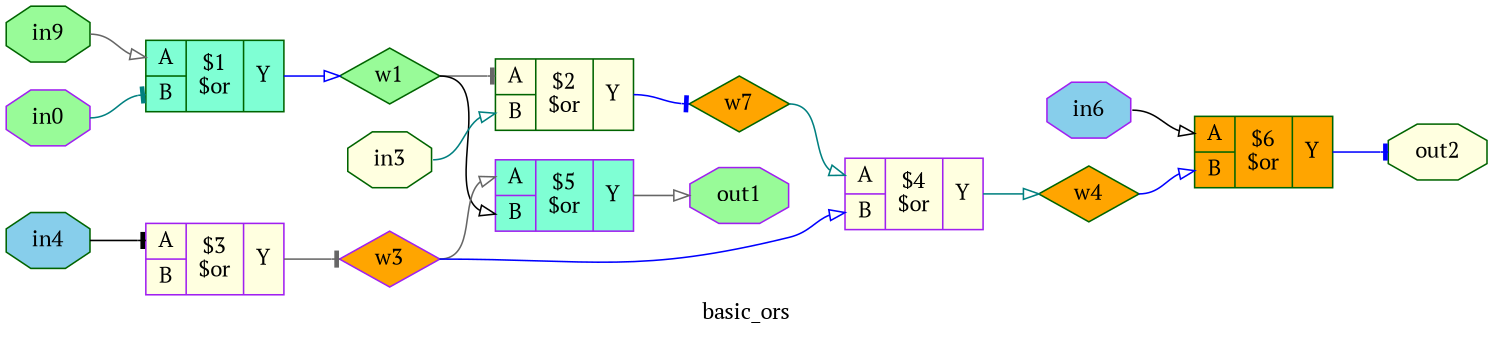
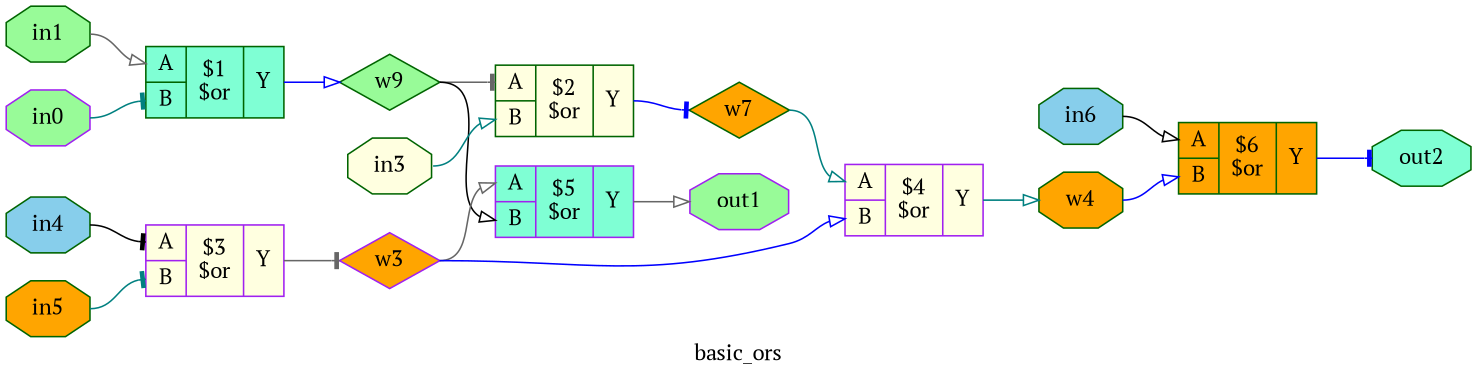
node "in9": label "in9" -> "in1"
node "w1": label "w1" -> "w9"
node "in6": color purple -> darkgreen
node "out2": fillcolor lightyellow -> aquamarine
node "w4": shape diamond -> octagon
node "in5": added
